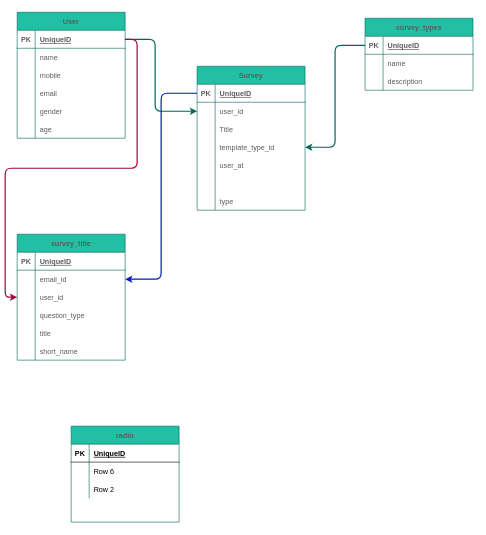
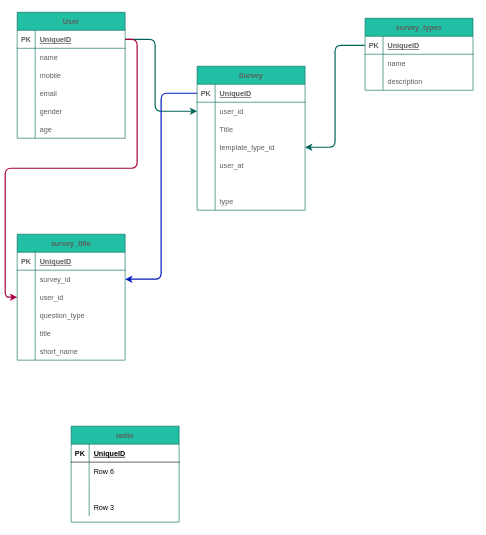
node "email_id": label "email_id" -> "survey_id"
node "Row 2": removed
node "Row 3": added
